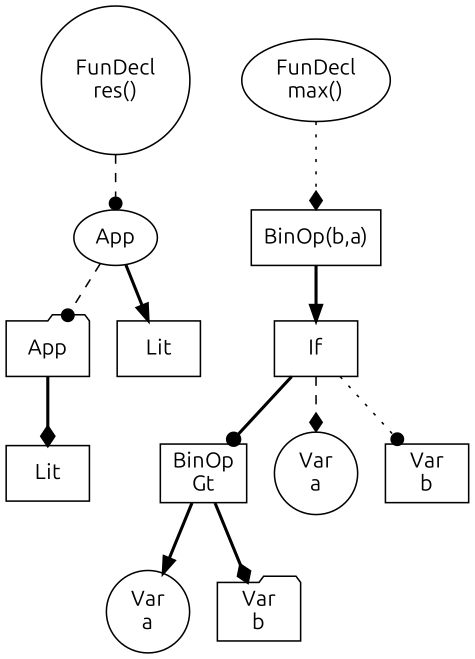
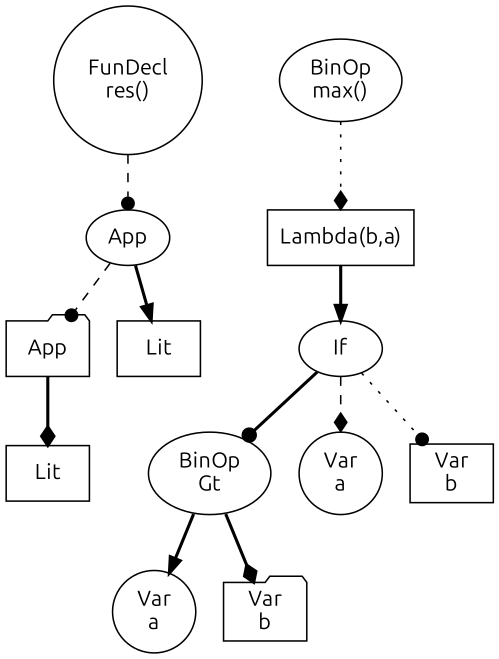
node "FunDecl max()": label "FunDecl max()" -> "BinOp max()"
node "BinOp(b,a)": label "BinOp(b,a)" -> "Lambda(b,a)"
node "If": shape box -> ellipse
node "BinOp Gt": shape box -> ellipse
